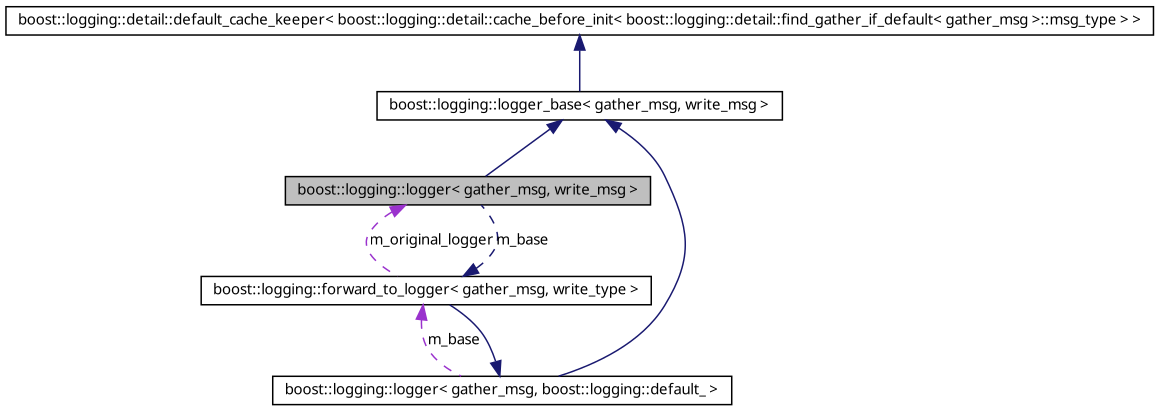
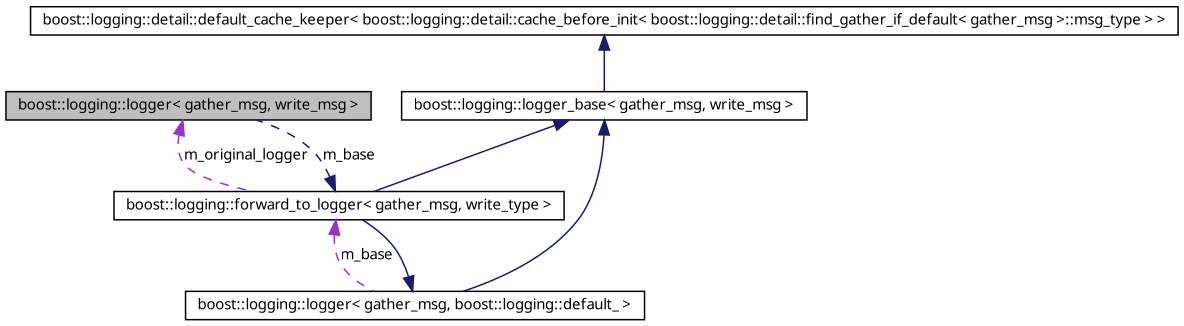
edge "boost::logging::logger< gather_msg, write_msg >" -> "boost::logging::logger_base< gather_msg, write_msg >": now "boost::logging::forward_to_logger< gather_msg, write_type >" -> "boost::logging::logger_base< gather_msg, write_msg >"
